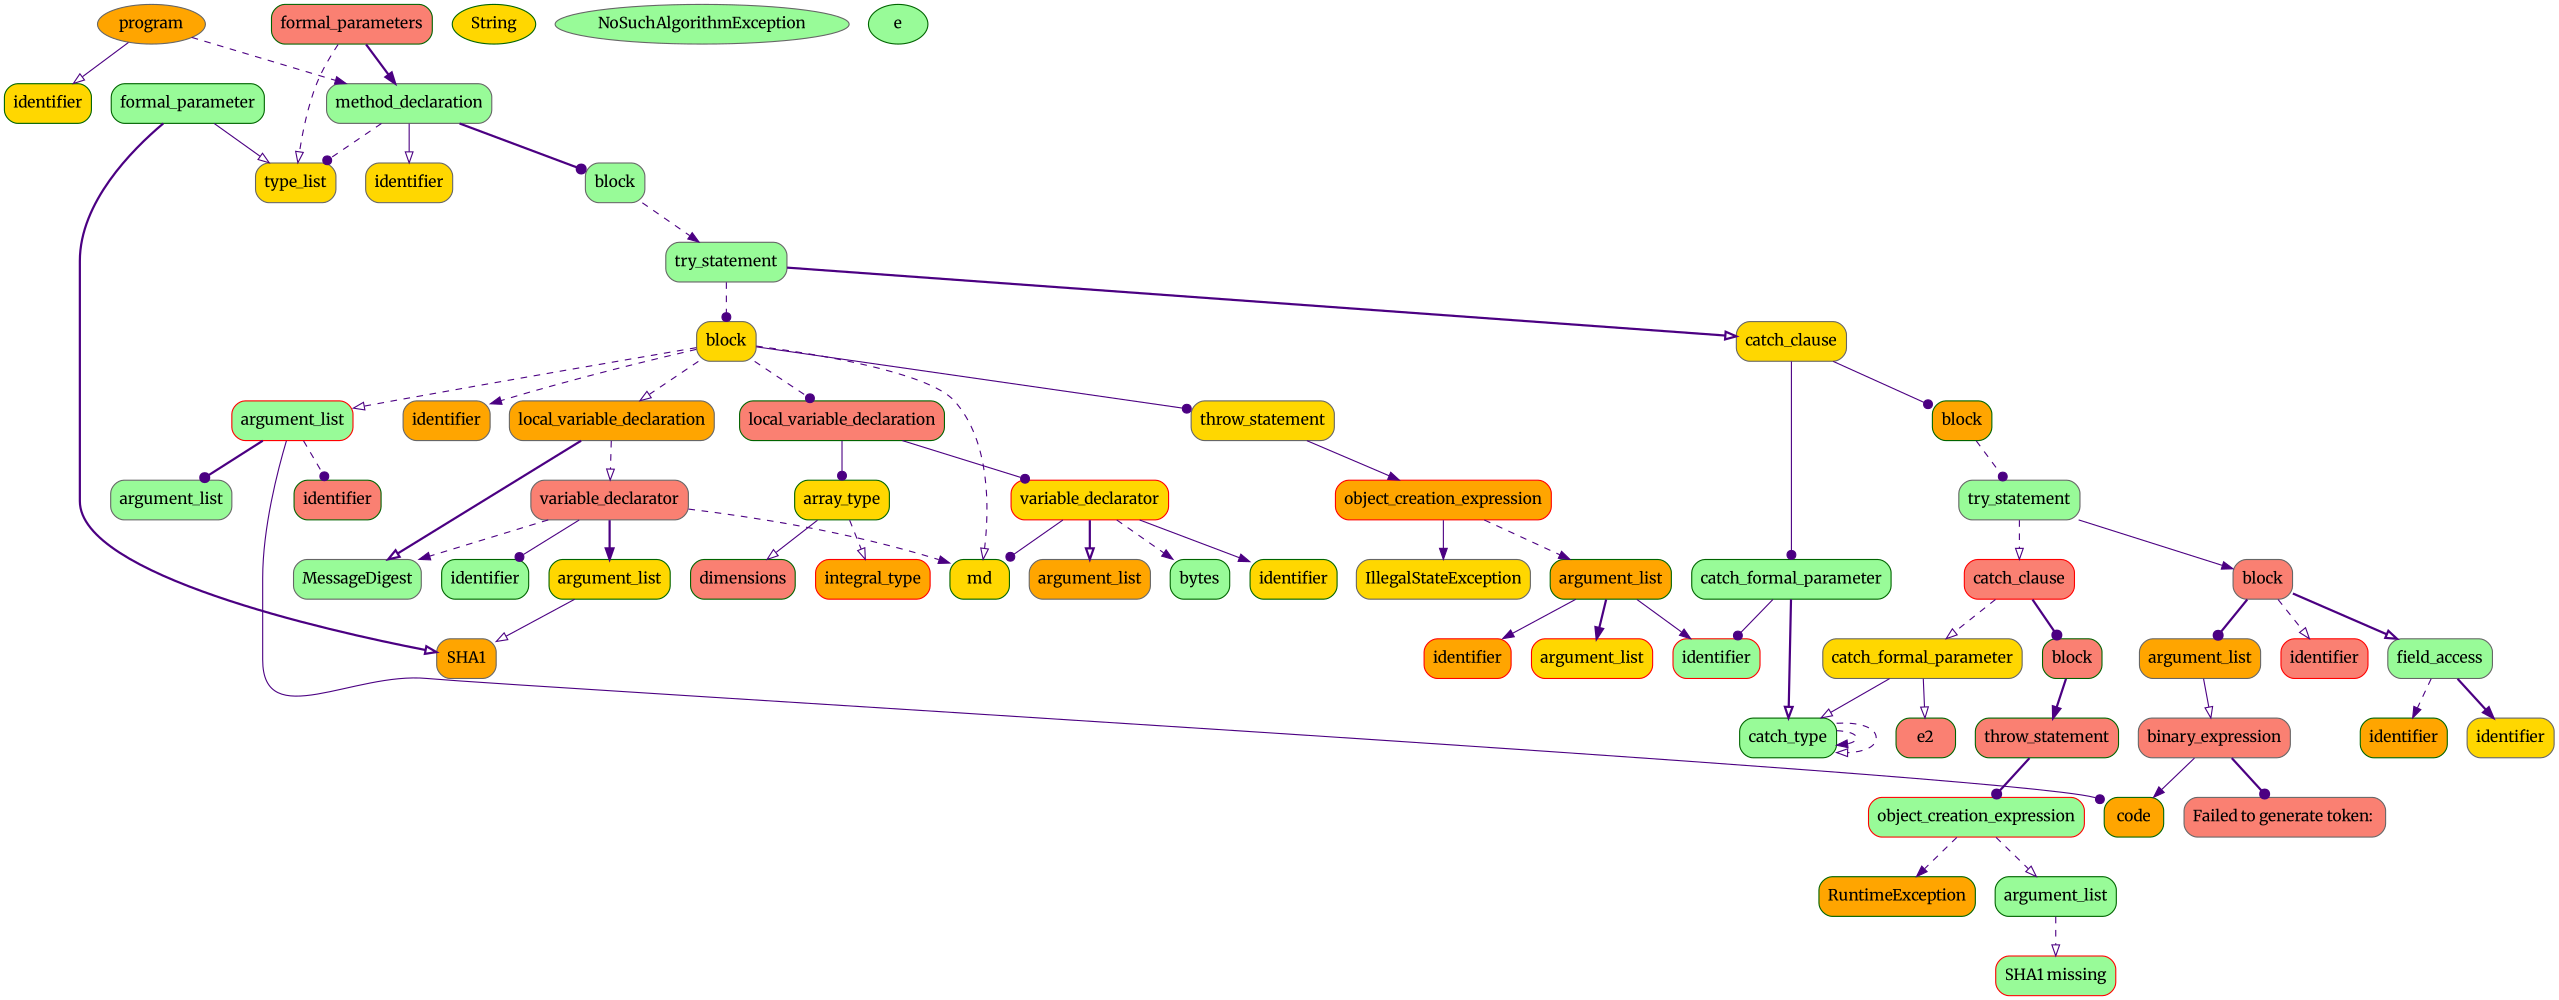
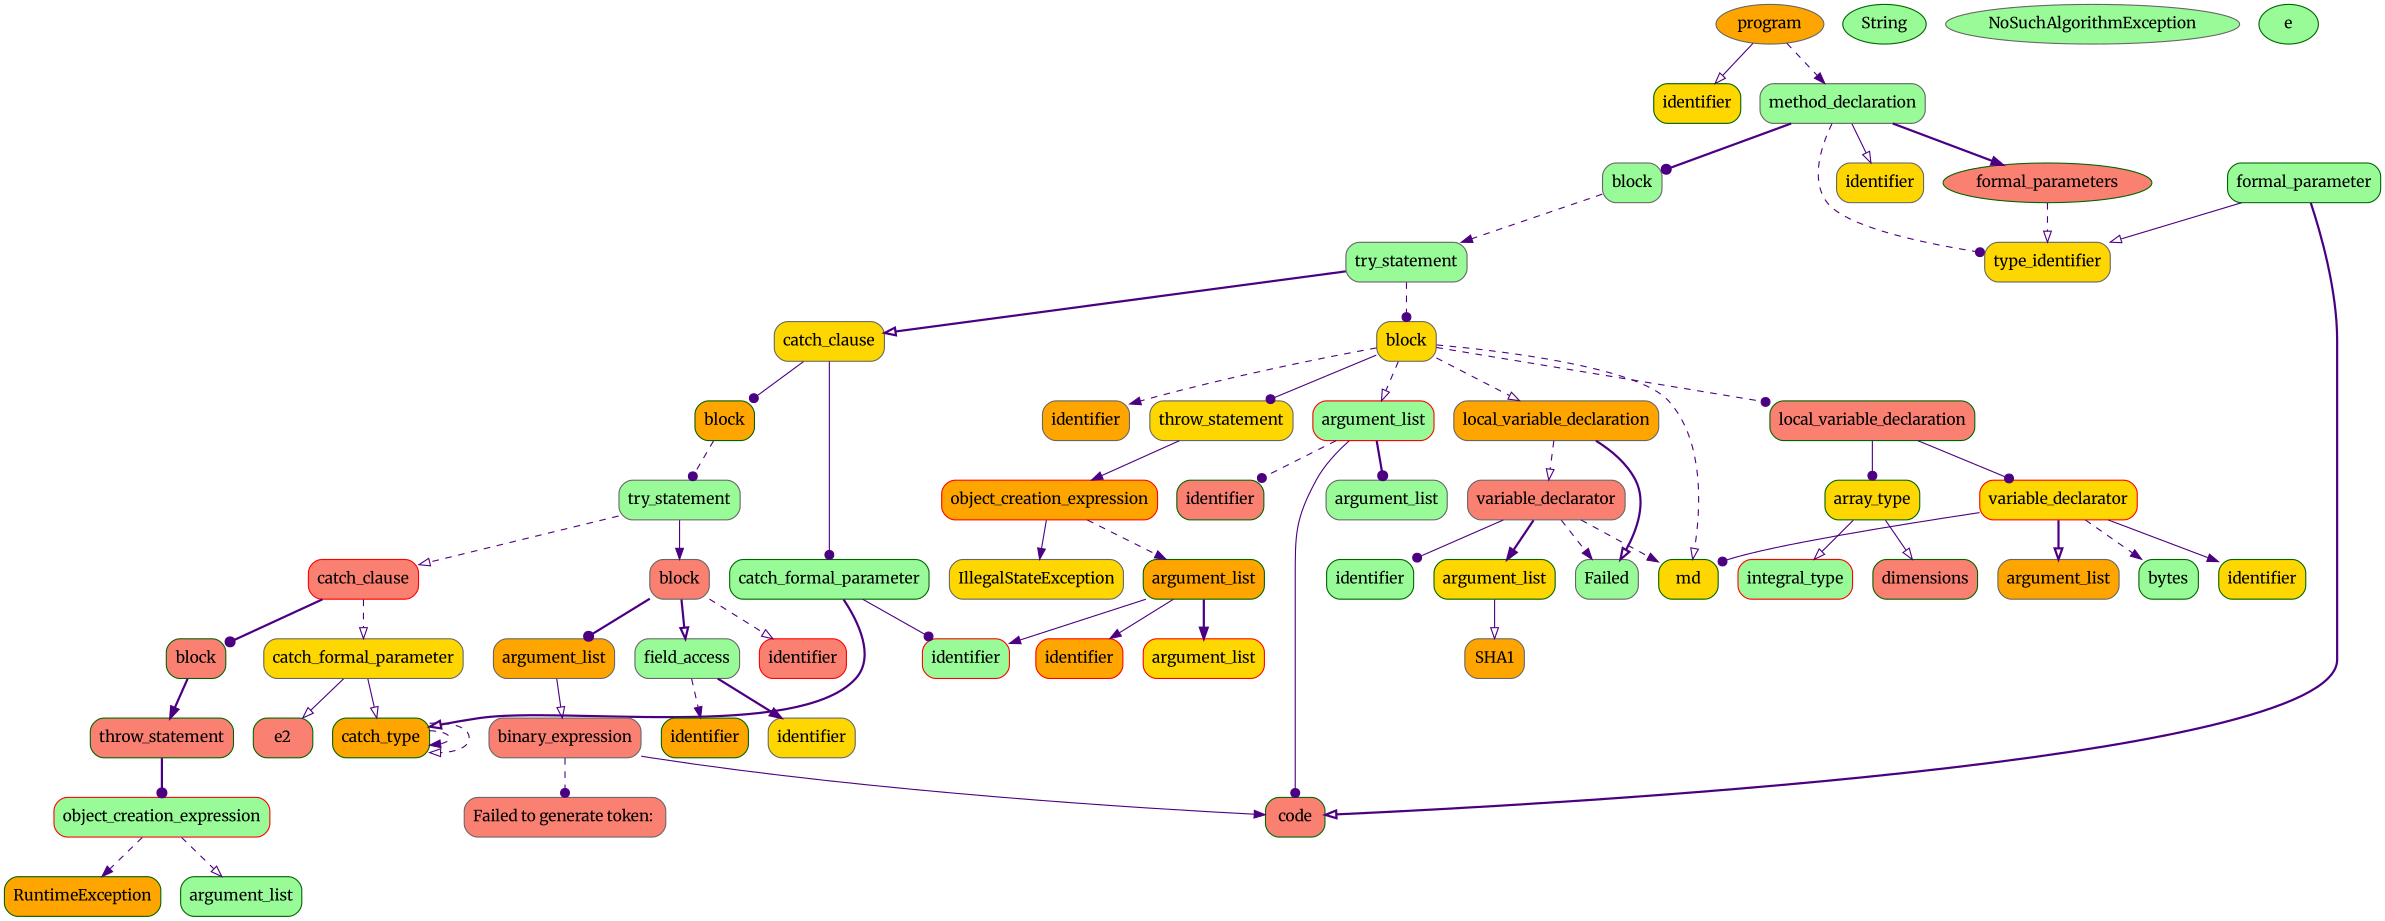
node "formal_parameters": shape box -> ellipse
node "String": fillcolor gold -> palegreen
edge "formal_parameters" -> "method_declaration": reversed
node "type_list": label "type_list" -> "type_identifier"
edge "formal_parameter" -> "SHA1": now "formal_parameter" -> "code"
edge "array_type" -> "integral_type": style dashed -> solid
node "MessageDigest": label "MessageDigest" -> "Failed"
node "integral_type": fillcolor orange -> palegreen
node "catch_type": fillcolor palegreen -> orange
edge "binary_expression" -> "Failed to generate token:": style bold -> dashed
node "code": fillcolor orange -> salmon
node "SHA1 missing": removed
